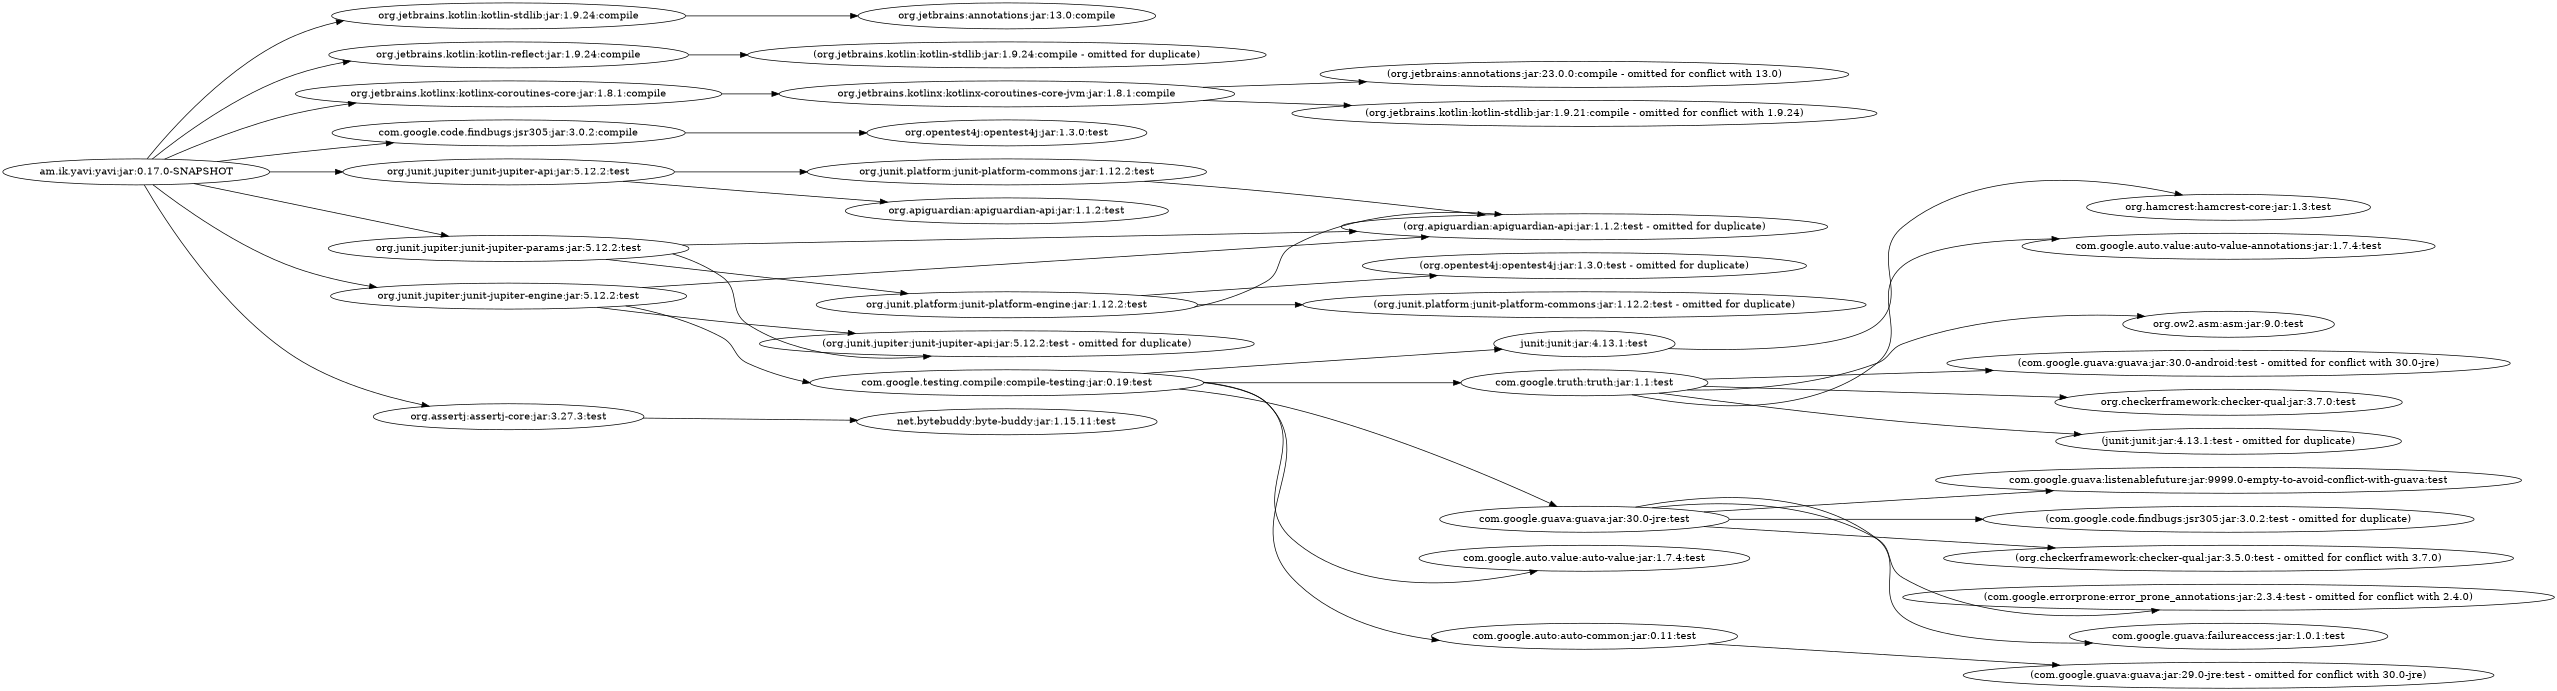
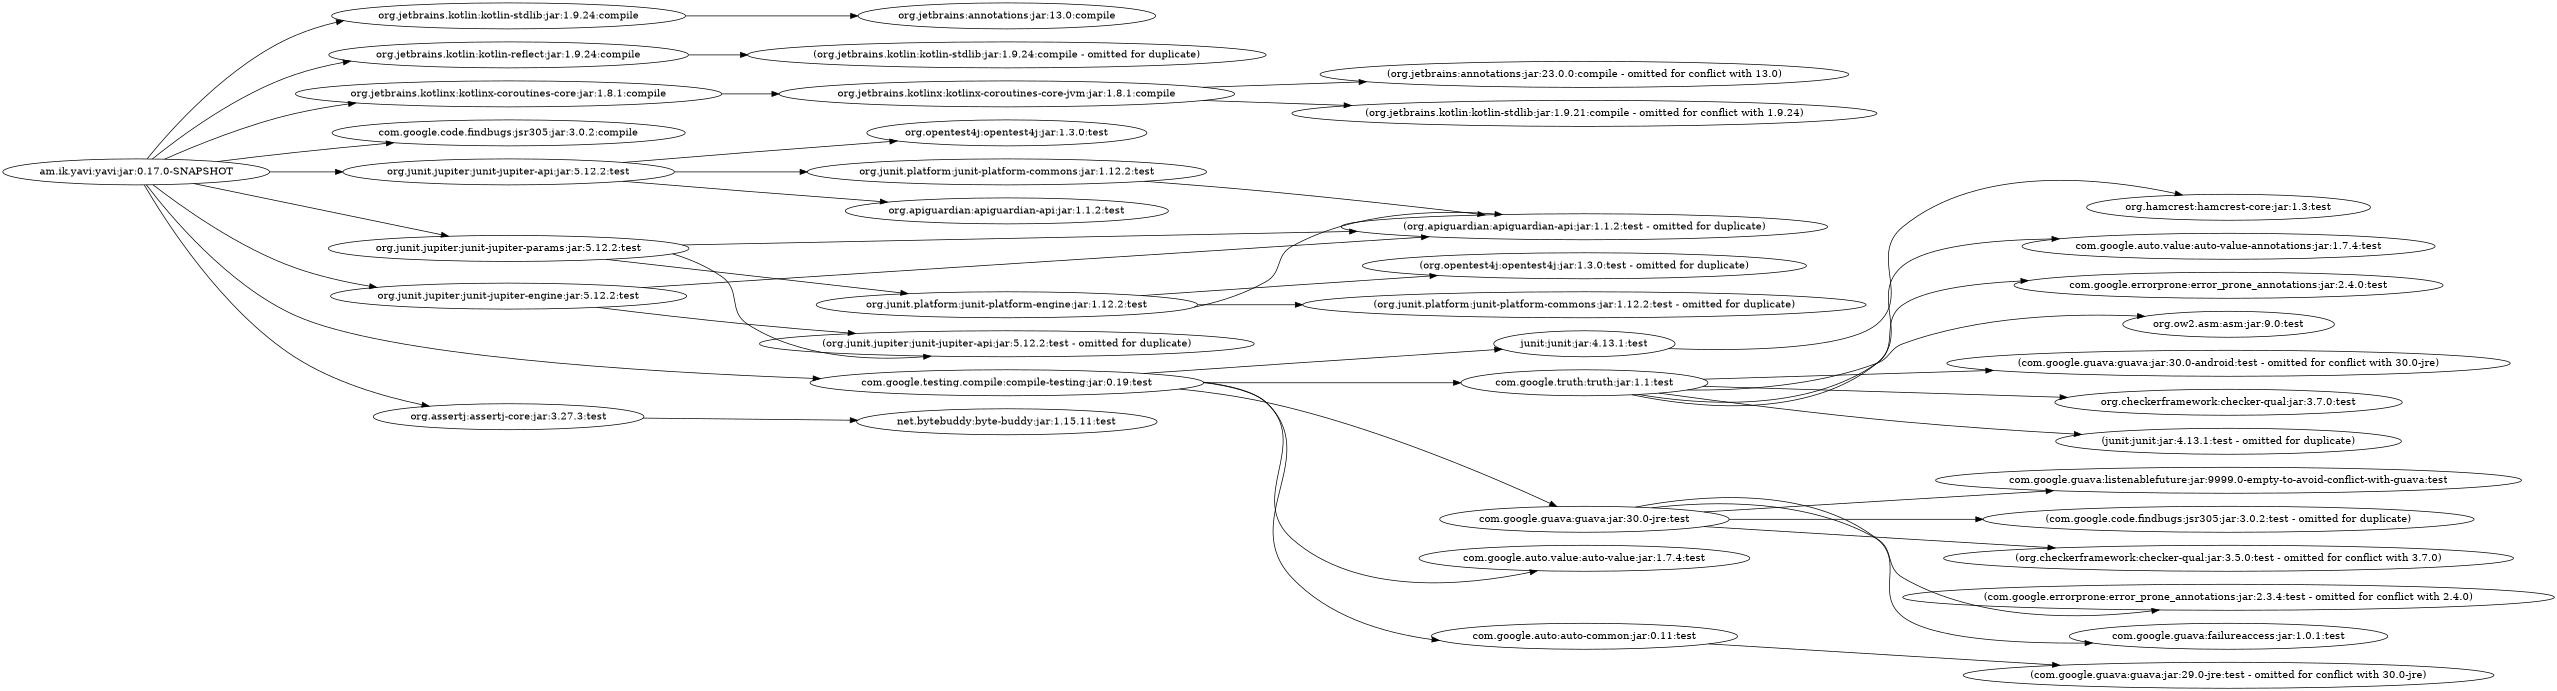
edge "com.google.code.findbugs:jsr305:jar:3.0.2:compile" -> "org.opentest4j:opentest4j:jar:1.3.0:test": now "org.junit.jupiter:junit-jupiter-api:jar:5.12.2:test" -> "org.opentest4j:opentest4j:jar:1.3.0:test"
node "com.google.errorprone:error_prone_annotations:jar:2.4.0:test": added
edge "org.junit.jupiter:junit-jupiter-engine:jar:5.12.2:test" -> "com.google.testing.compile:compile-testing:jar:0.19:test": now "am.ik.yavi:yavi:jar:0.17.0-SNAPSHOT" -> "com.google.testing.compile:compile-testing:jar:0.19:test"
